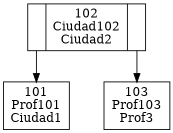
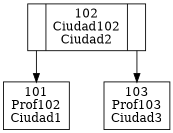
node "101 Prof101 Ciudad1": label "101 Prof101 Ciudad1" -> "101 Prof102 Ciudad1"
node "103 Prof103 Prof3": label "103 Prof103 Prof3" -> "103 Prof103 Ciudad3"
